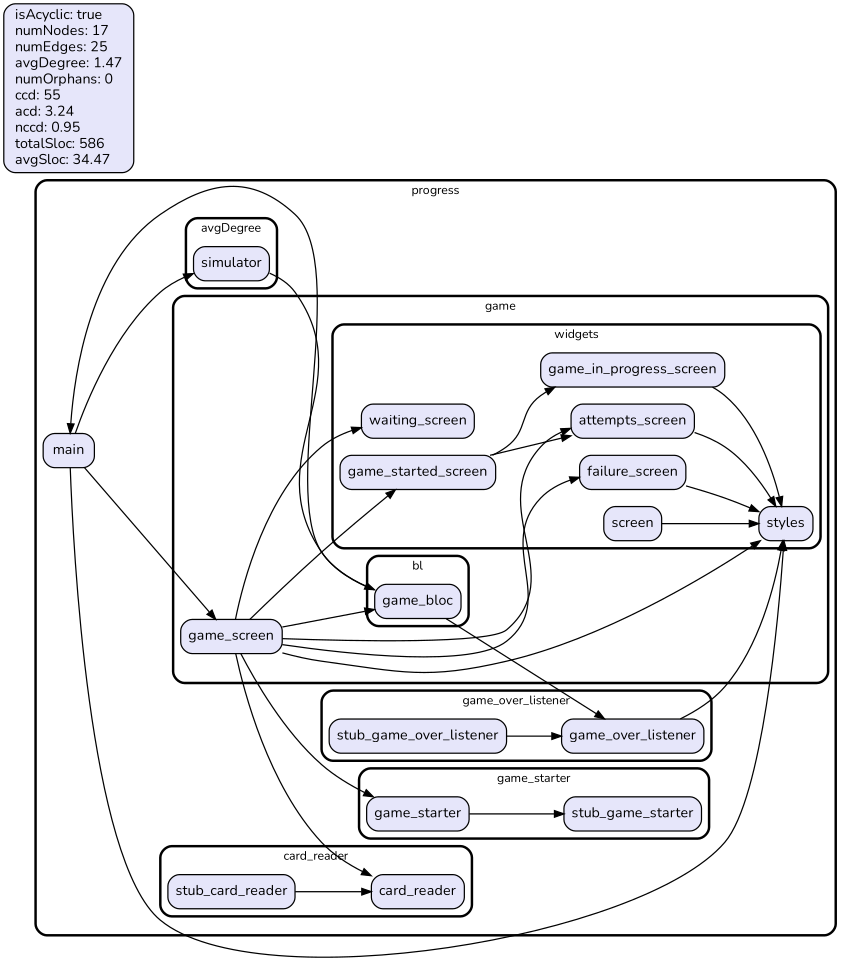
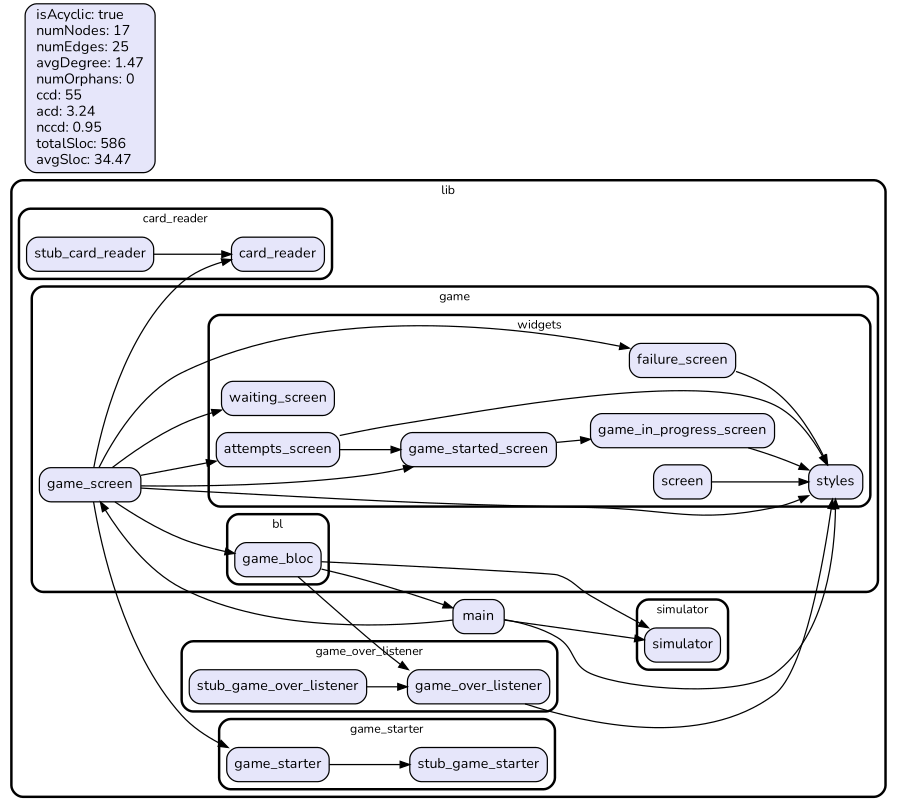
cluster "progress": label "progress" -> "lib"
cluster "avgDegree": label "avgDegree" -> "simulator"
edge "game_started_screen" -> "attempts_screen": reversed
edge "simulator" -> "game_bloc": reversed
